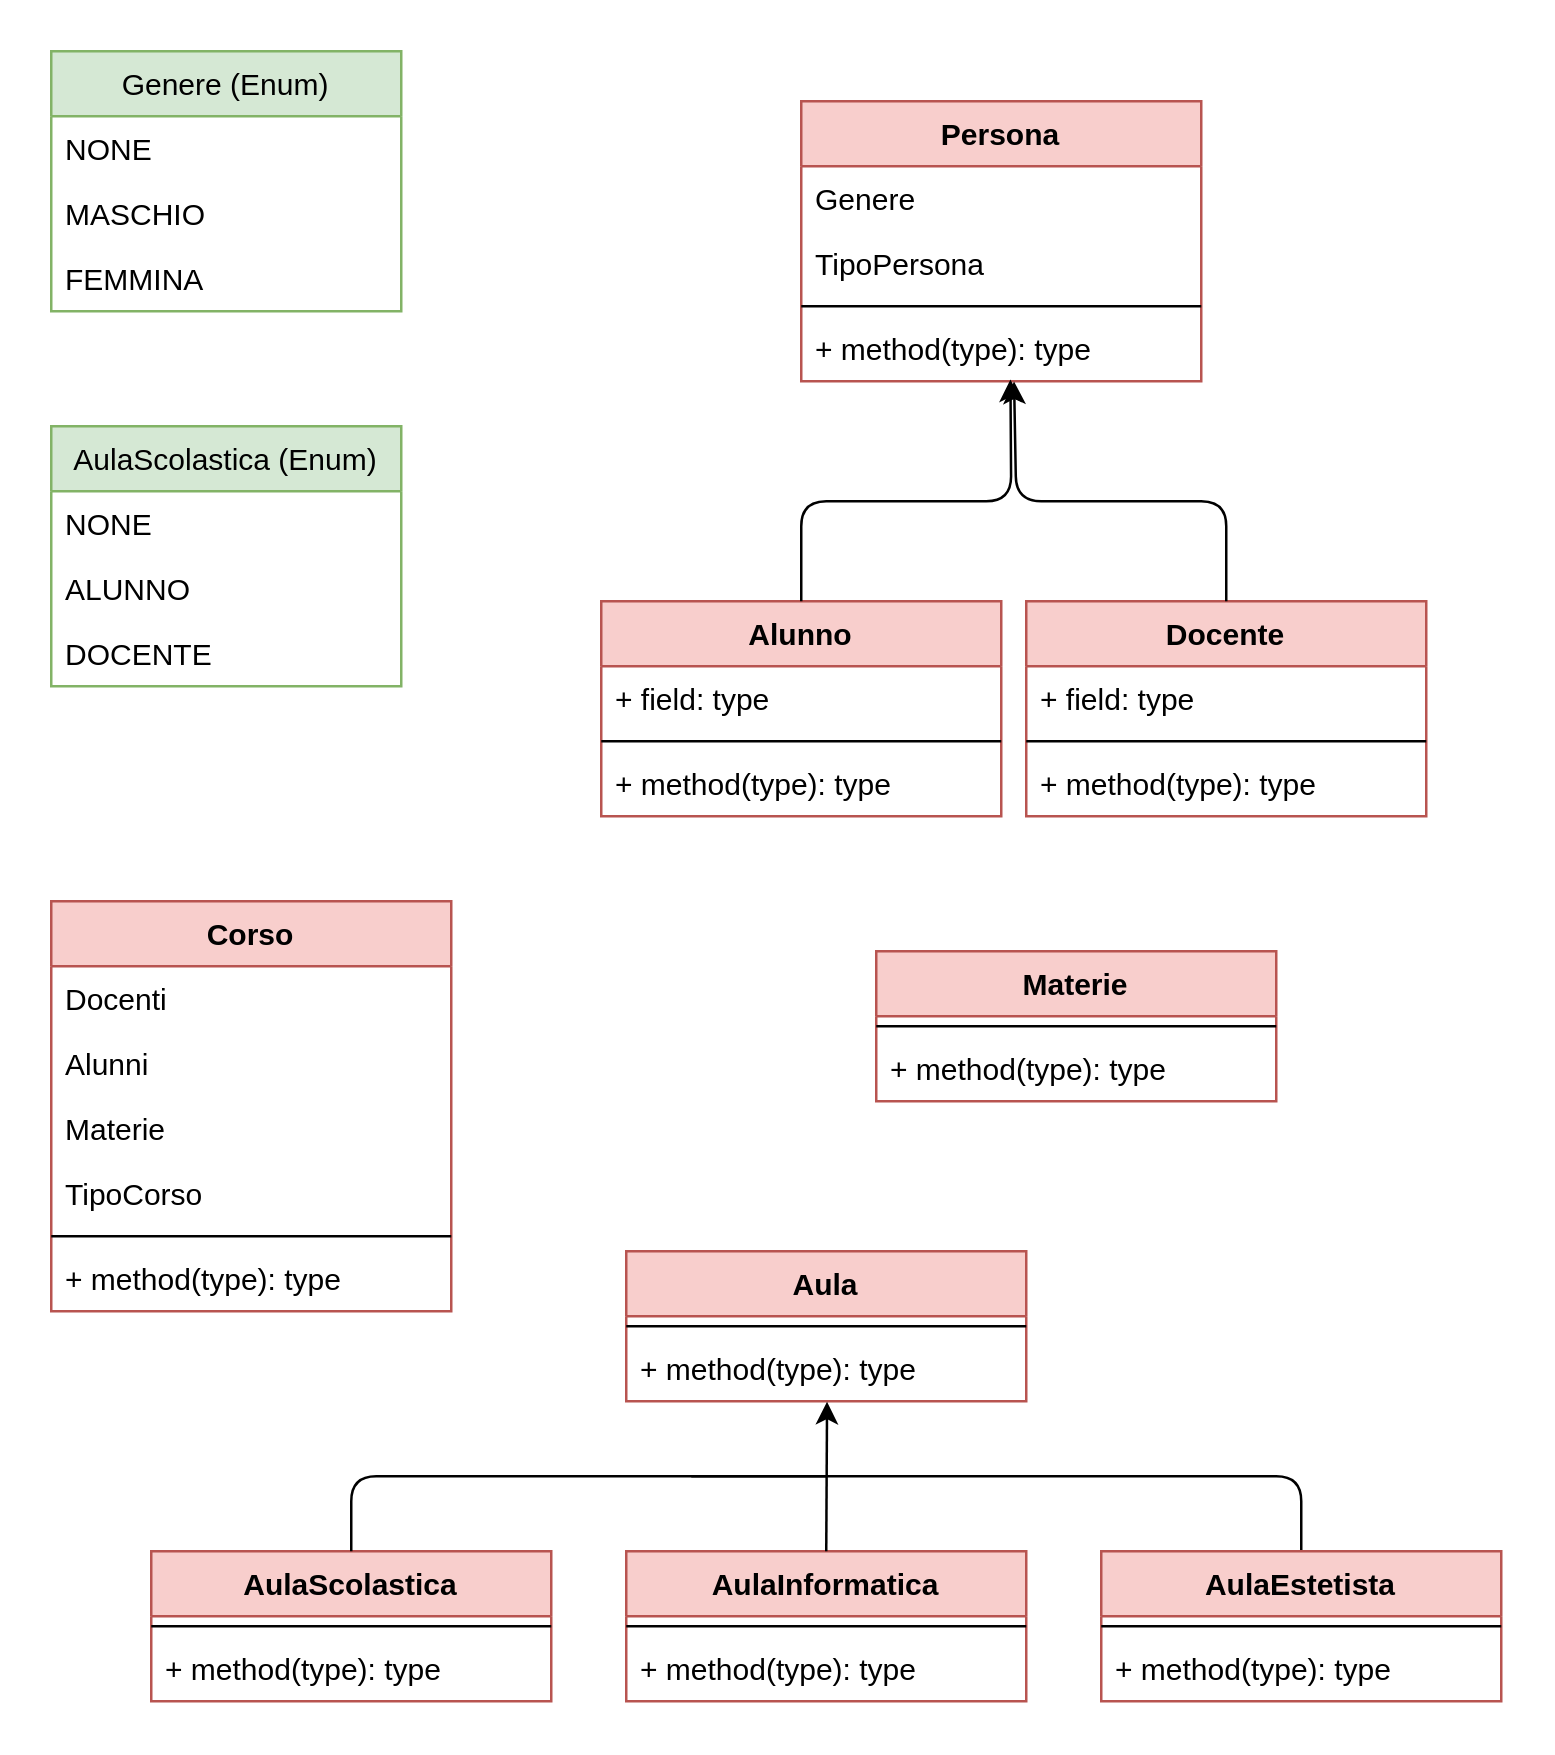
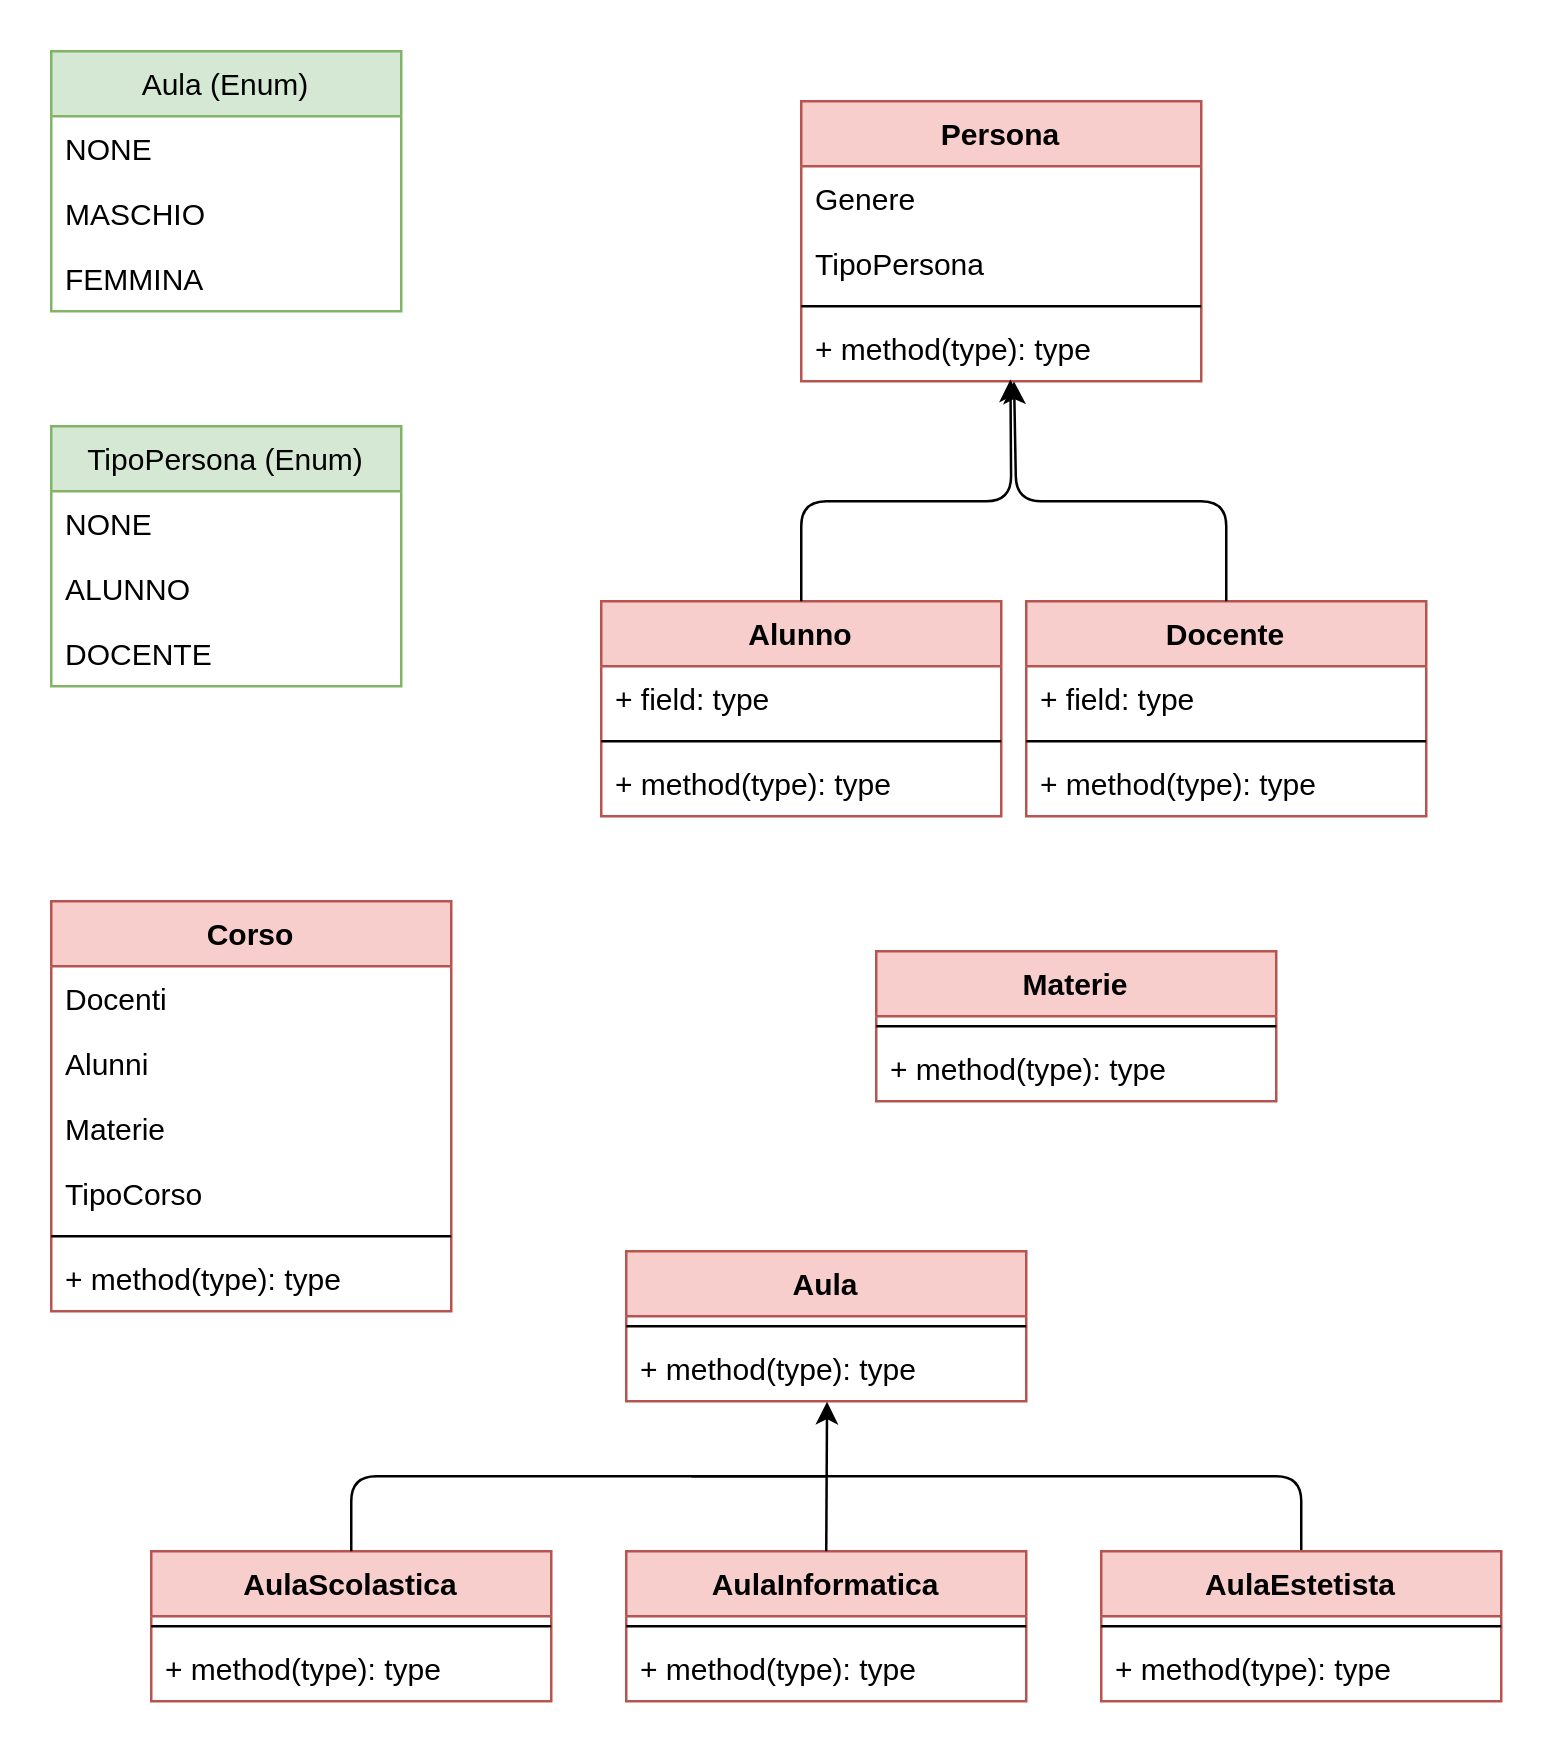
node "Genere (Enum)": label "Genere (Enum)" -> "Aula (Enum)"
node "AulaScolastica (Enum)": label "AulaScolastica (Enum)" -> "TipoPersona (Enum)"
